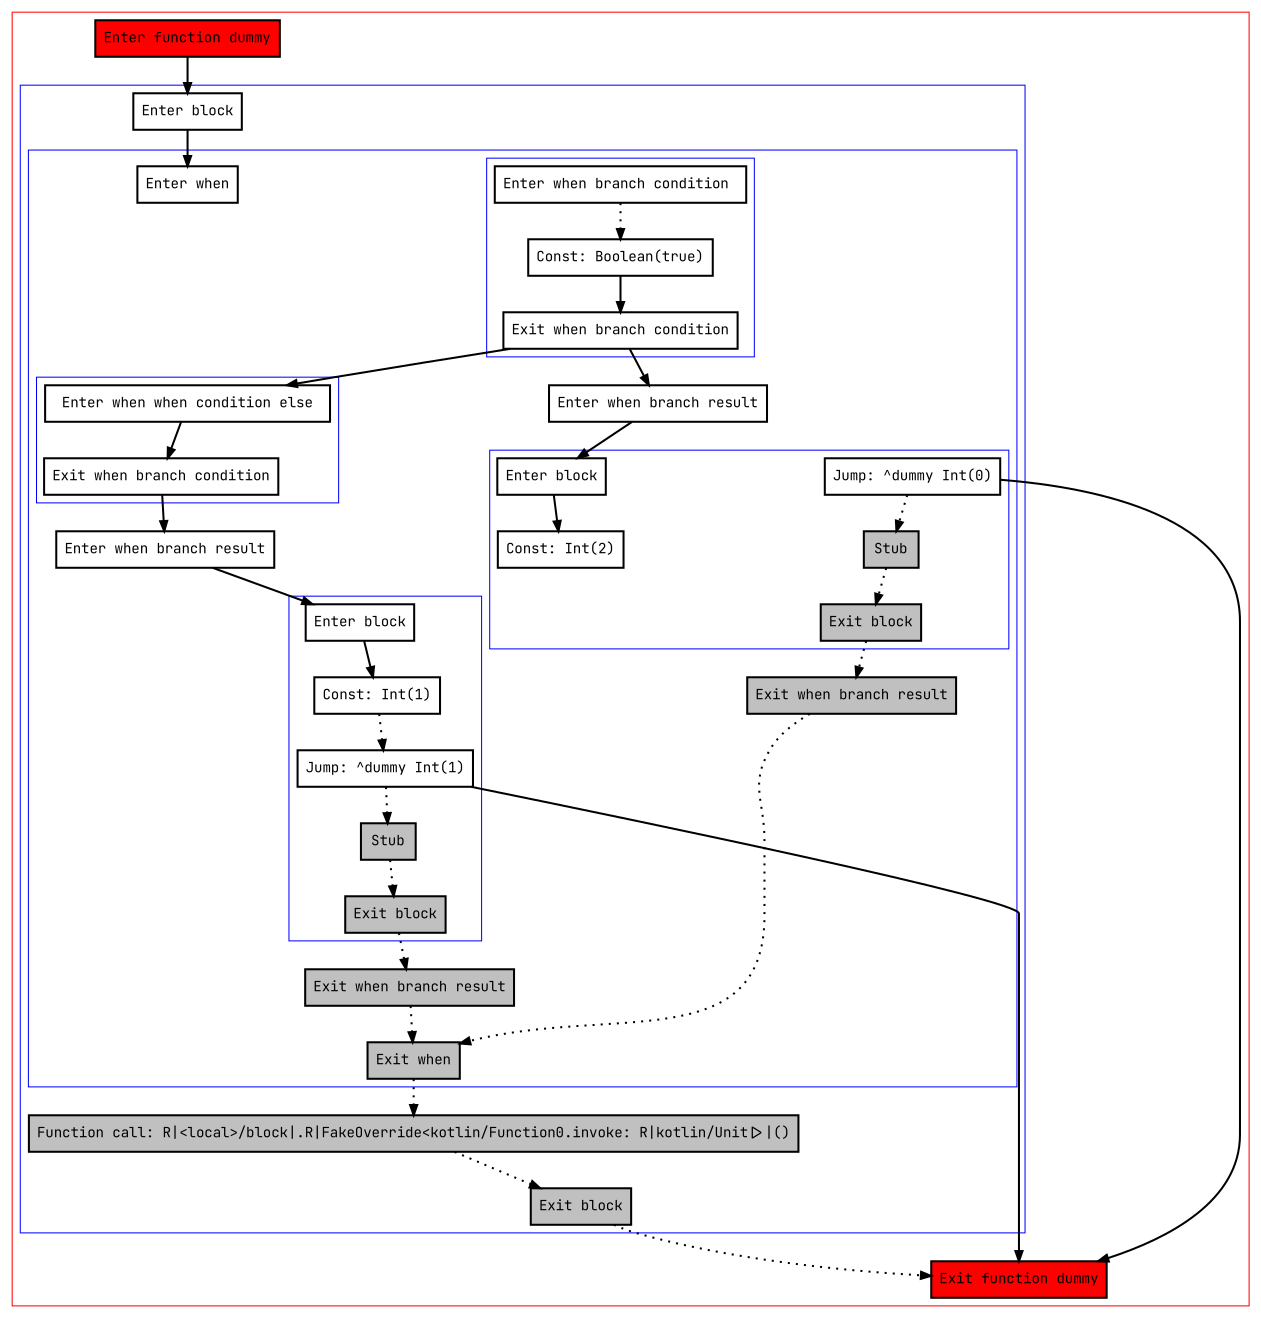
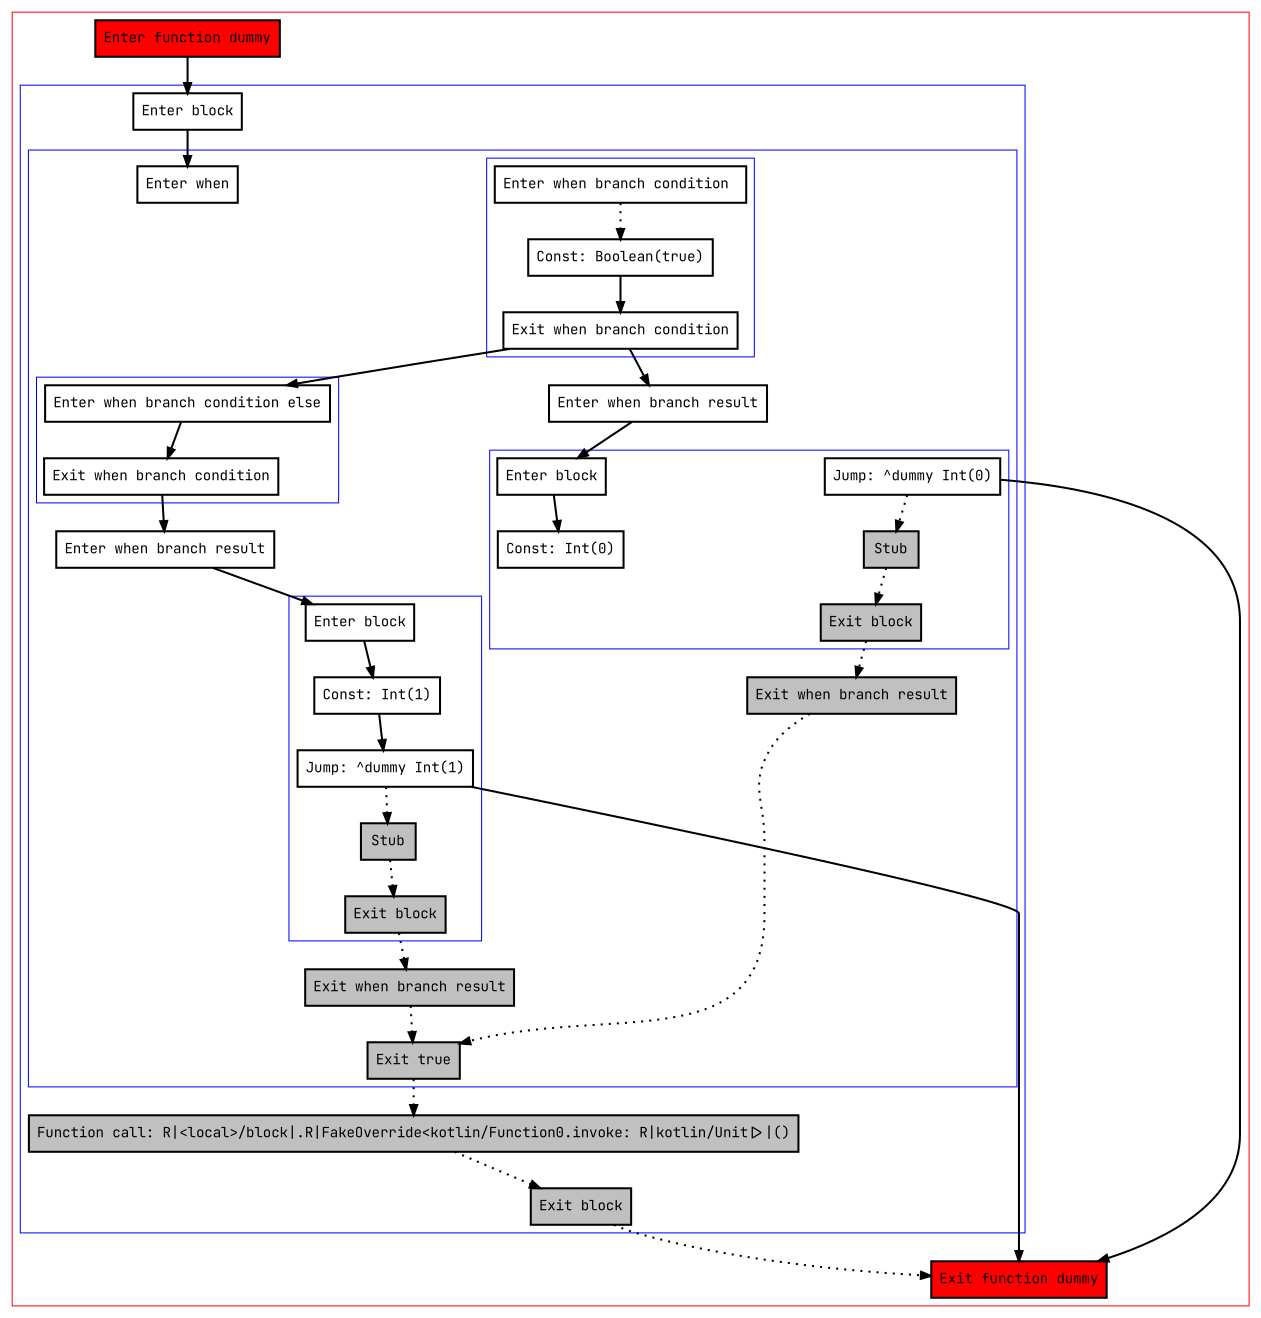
node "Enter when when condition else": label "Enter when when condition else" -> "Enter when branch condition else"
node "Const: Int(2)": label "Const: Int(2)" -> "Const: Int(0)"
edge "Const: Int(1)" -> "Jump: ^dummy Int(1)": style dotted -> solid
node "Exit when": label "Exit when" -> "Exit true"
